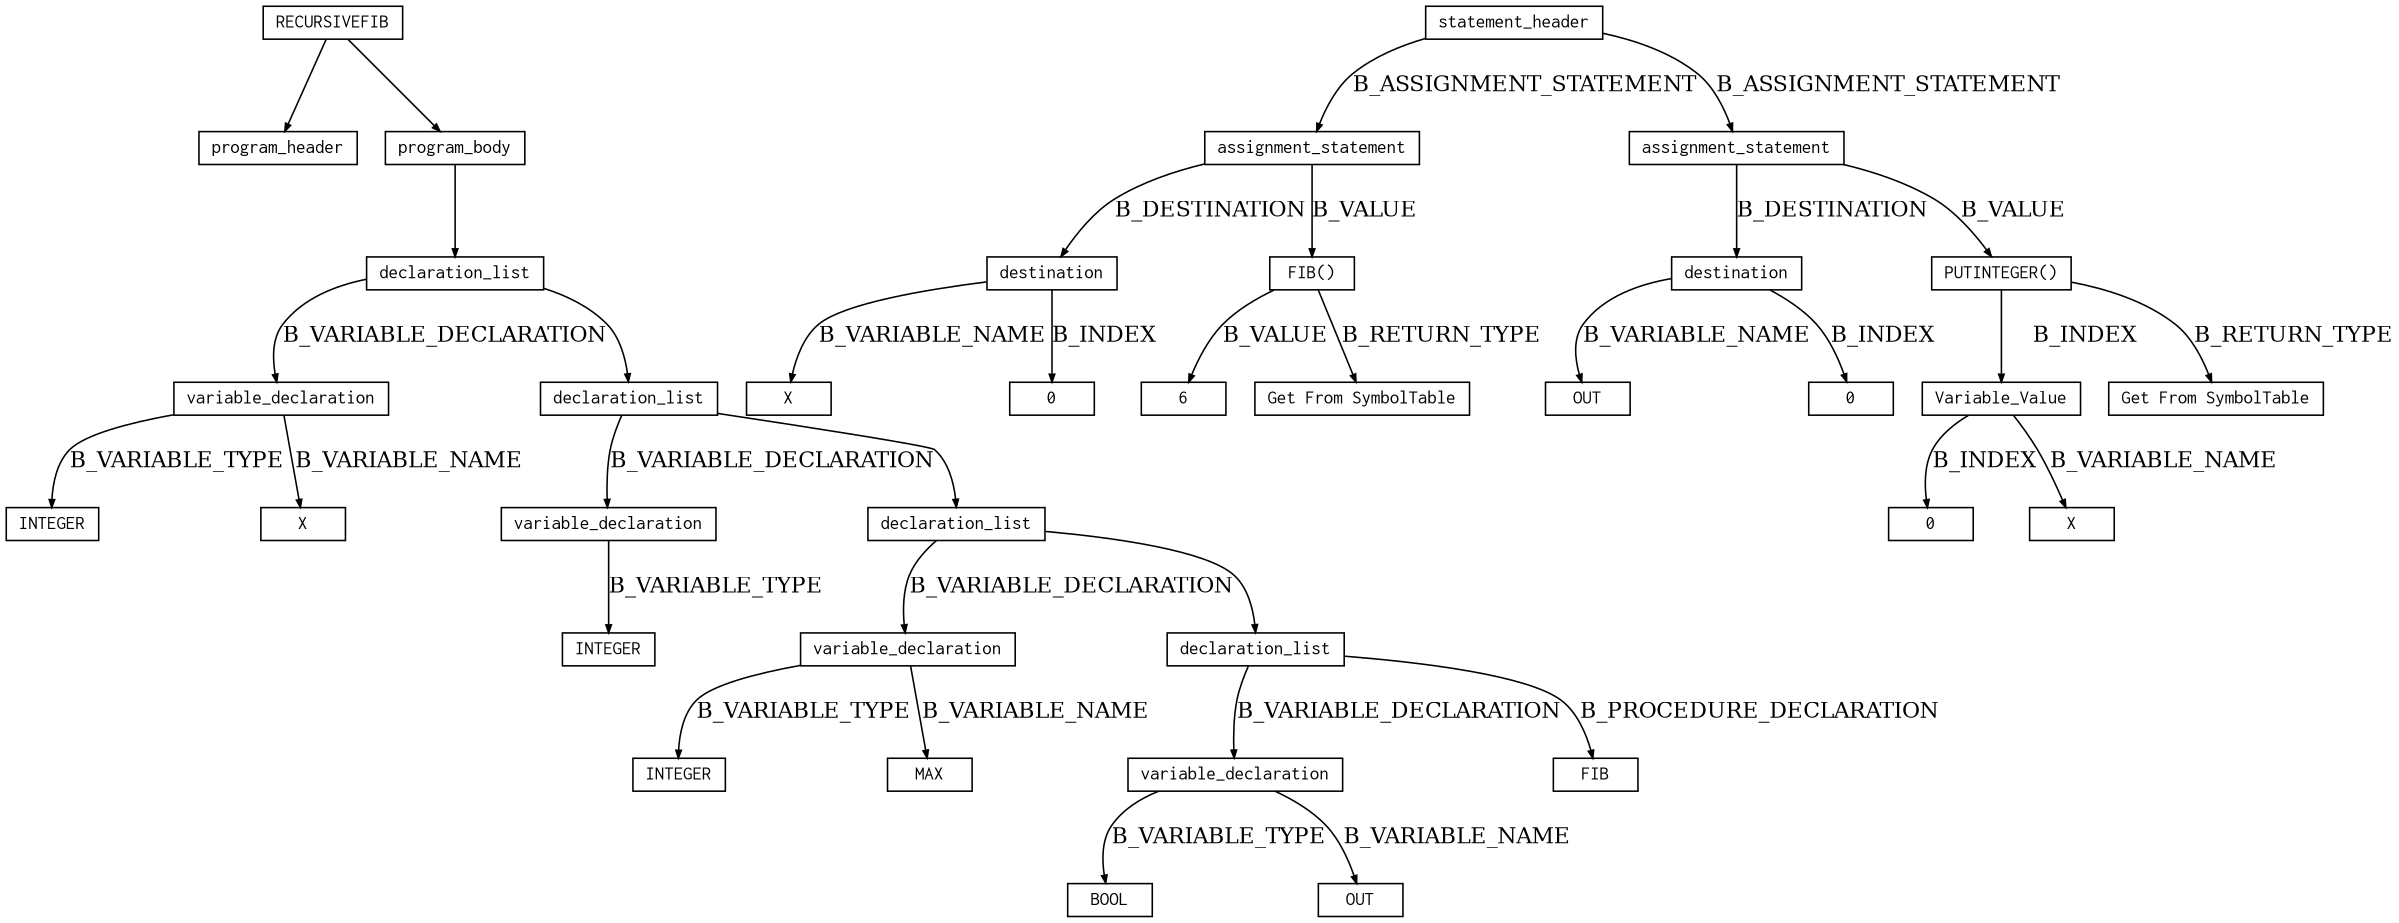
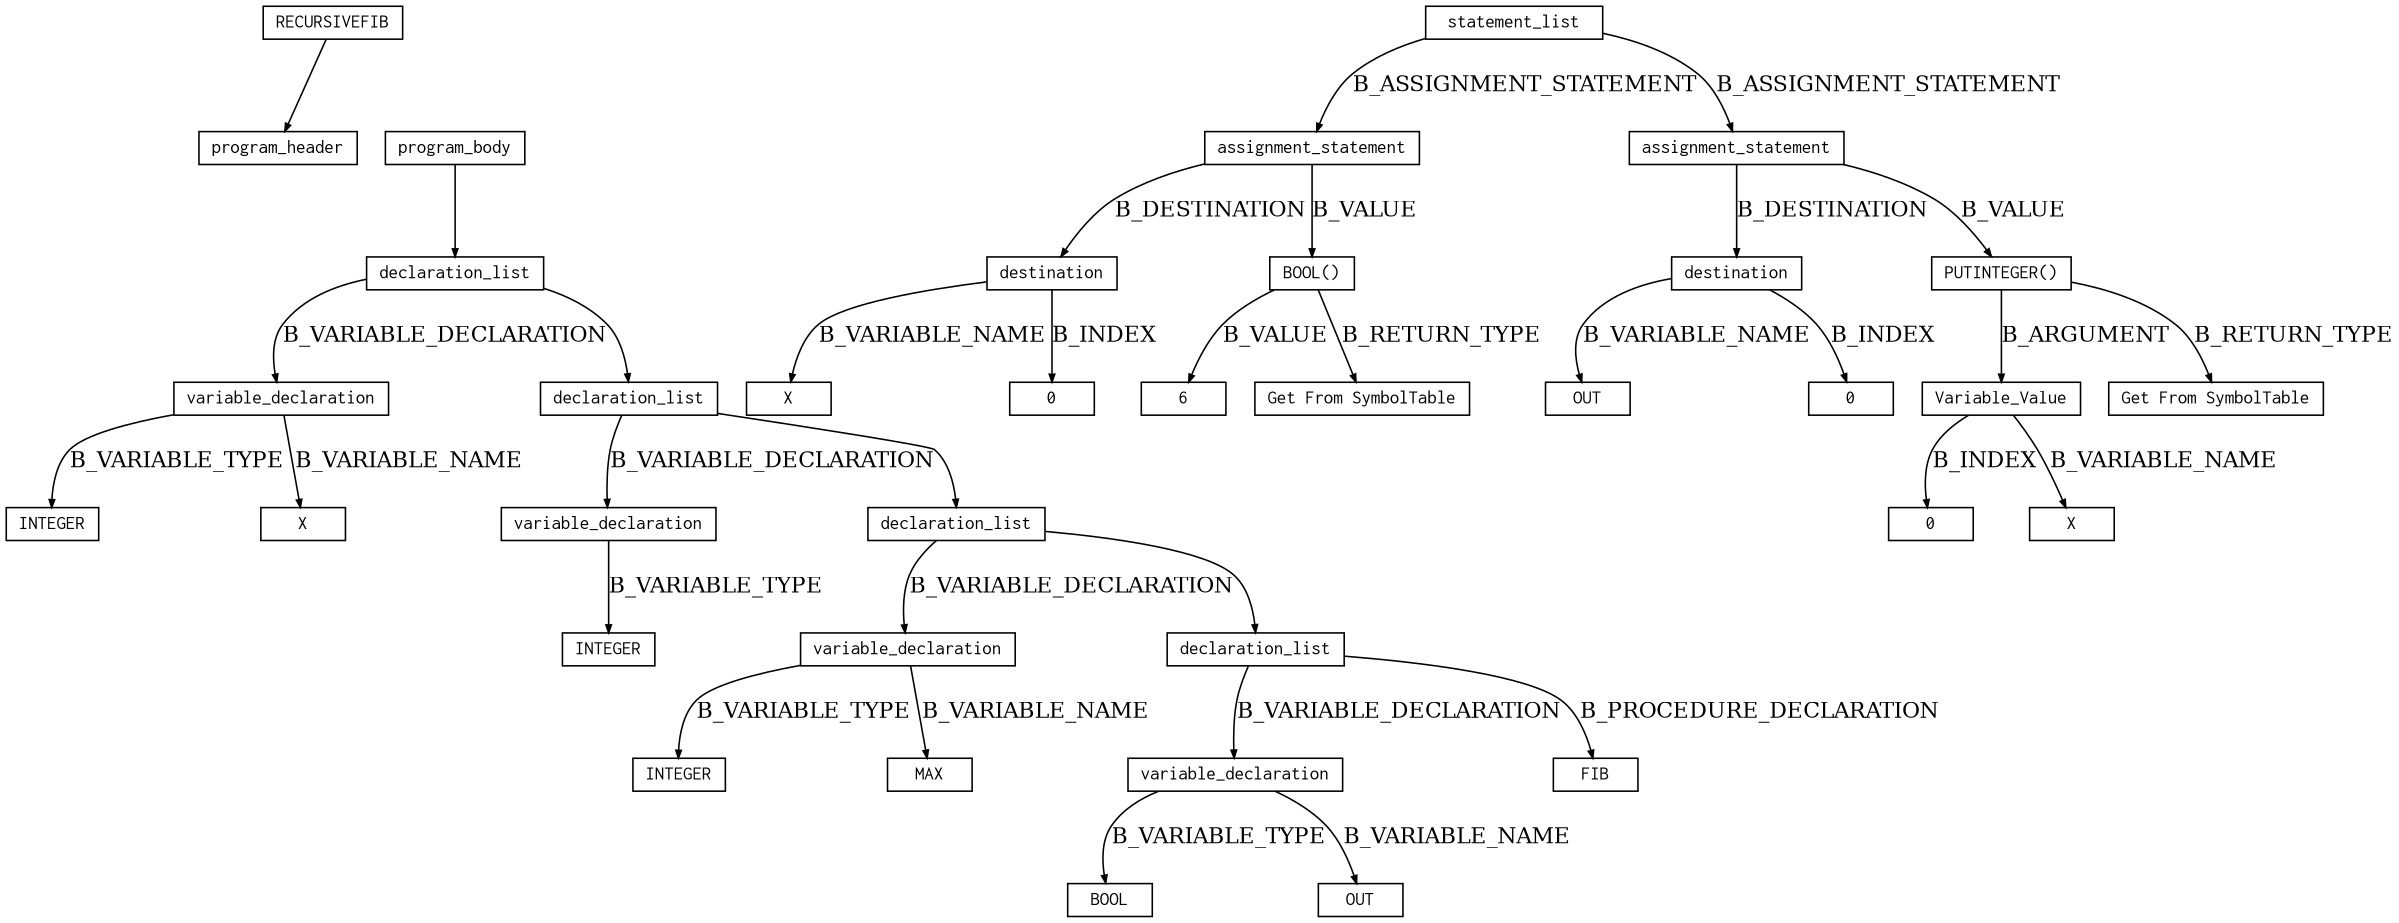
node "statement_header": label "statement_header" -> "statement_list"
edge "RECURSIVEFIB" -> "program_body": removed
node "FIB()": label "FIB()" -> "BOOL()"
edge "PUTINTEGER()" -> "Variable_Value": label "B_INDEX" -> "B_ARGUMENT"
